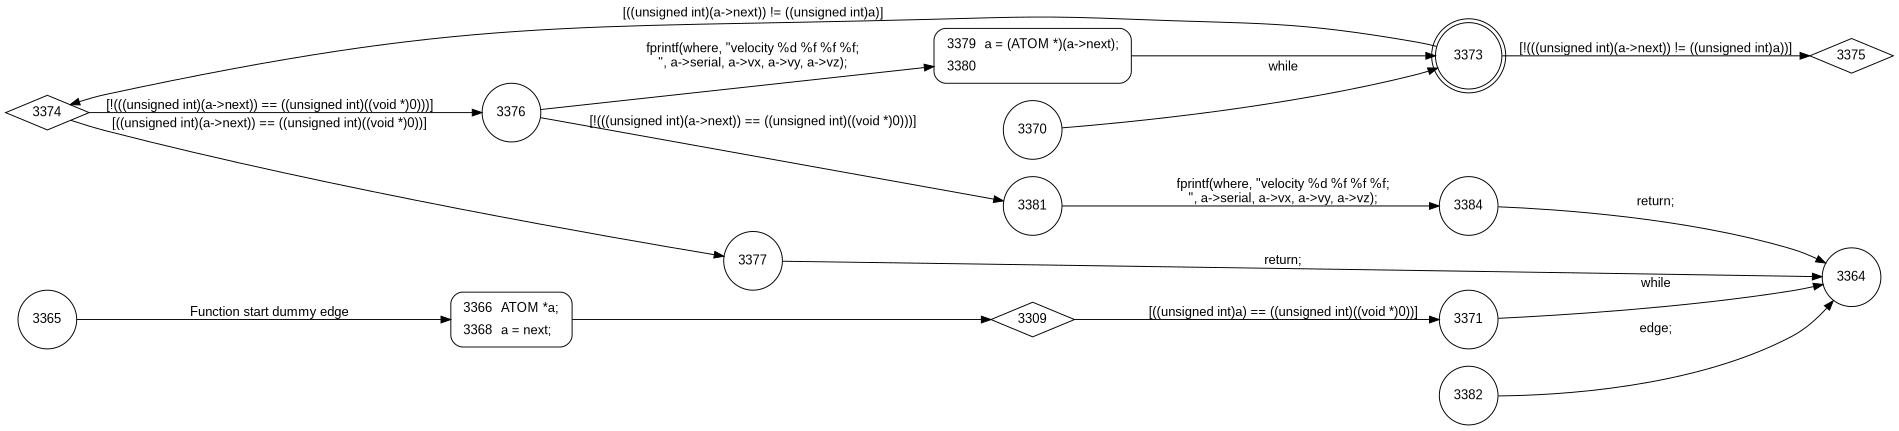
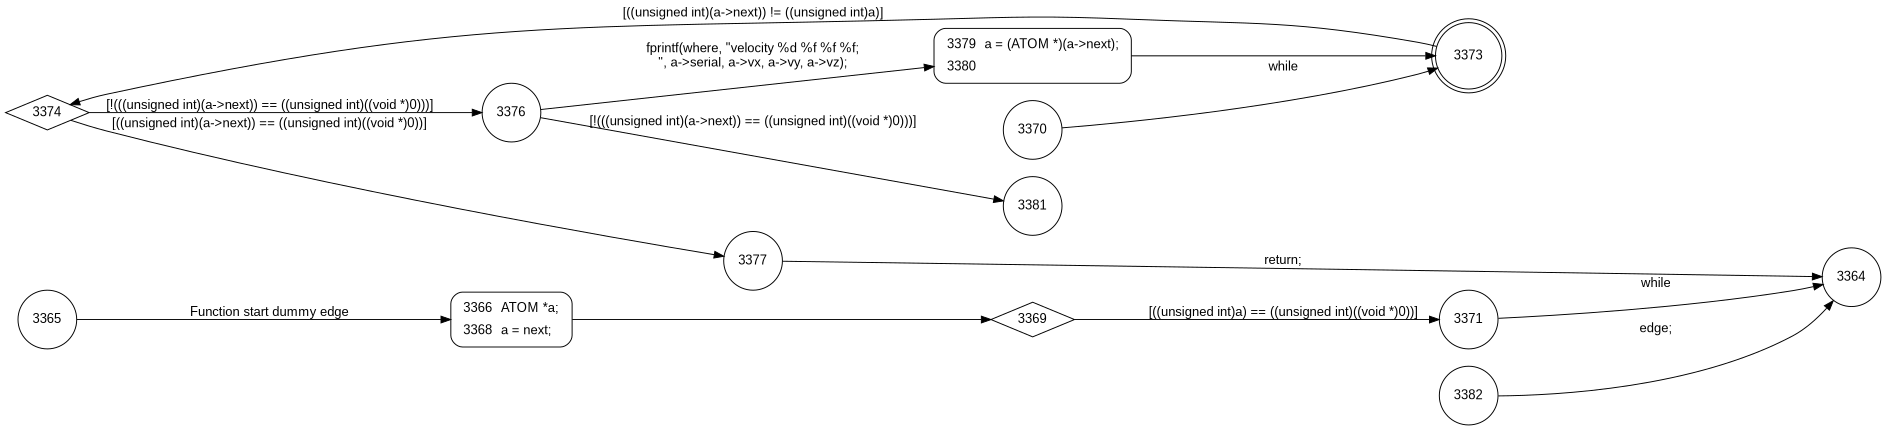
node "3375": removed
node "3384": removed
node "3309": label "3309" -> "3369"
